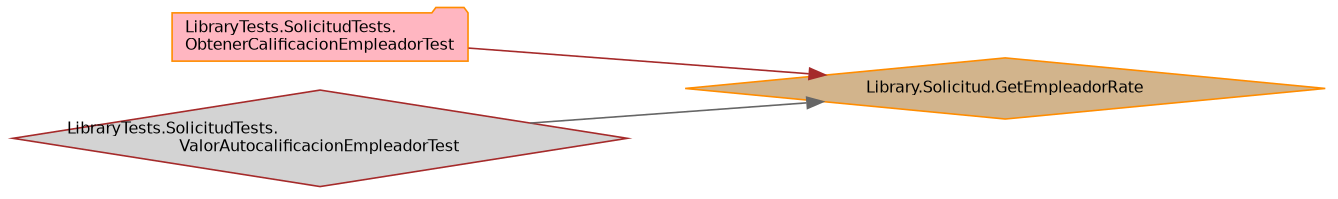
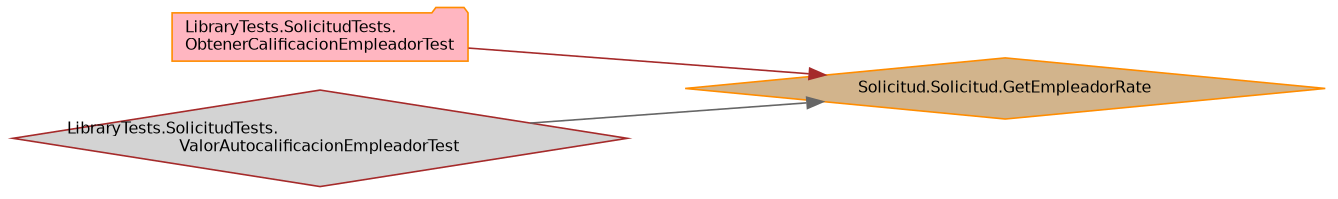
node "Library.Solicitud.GetEmpleadorRate": label "Library.Solicitud.GetEmpleadorRate" -> "Solicitud.Solicitud.GetEmpleadorRate"
